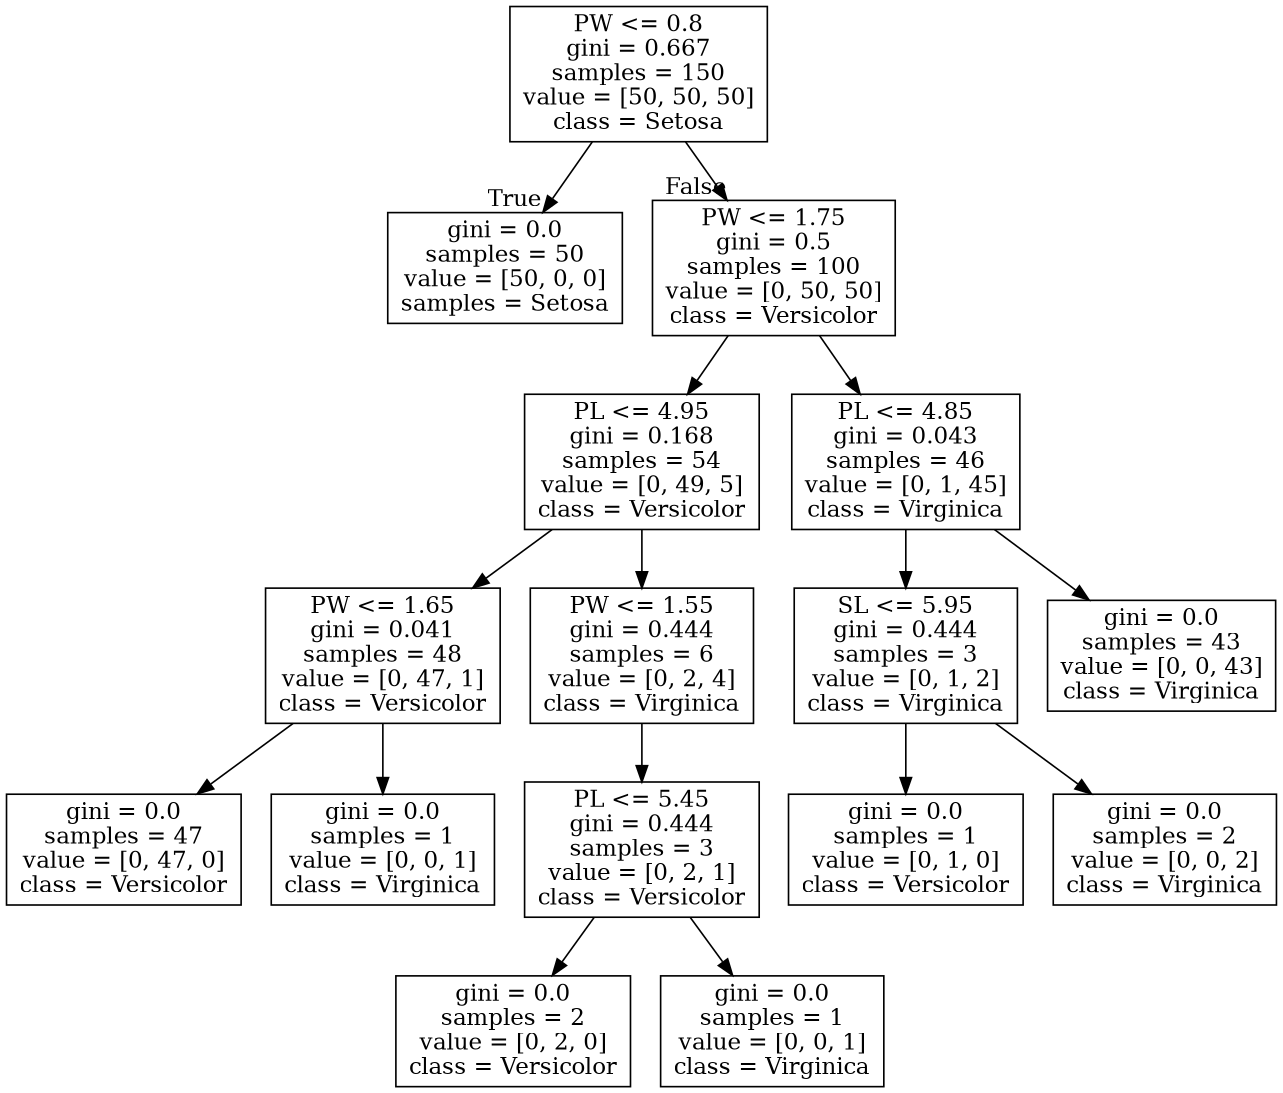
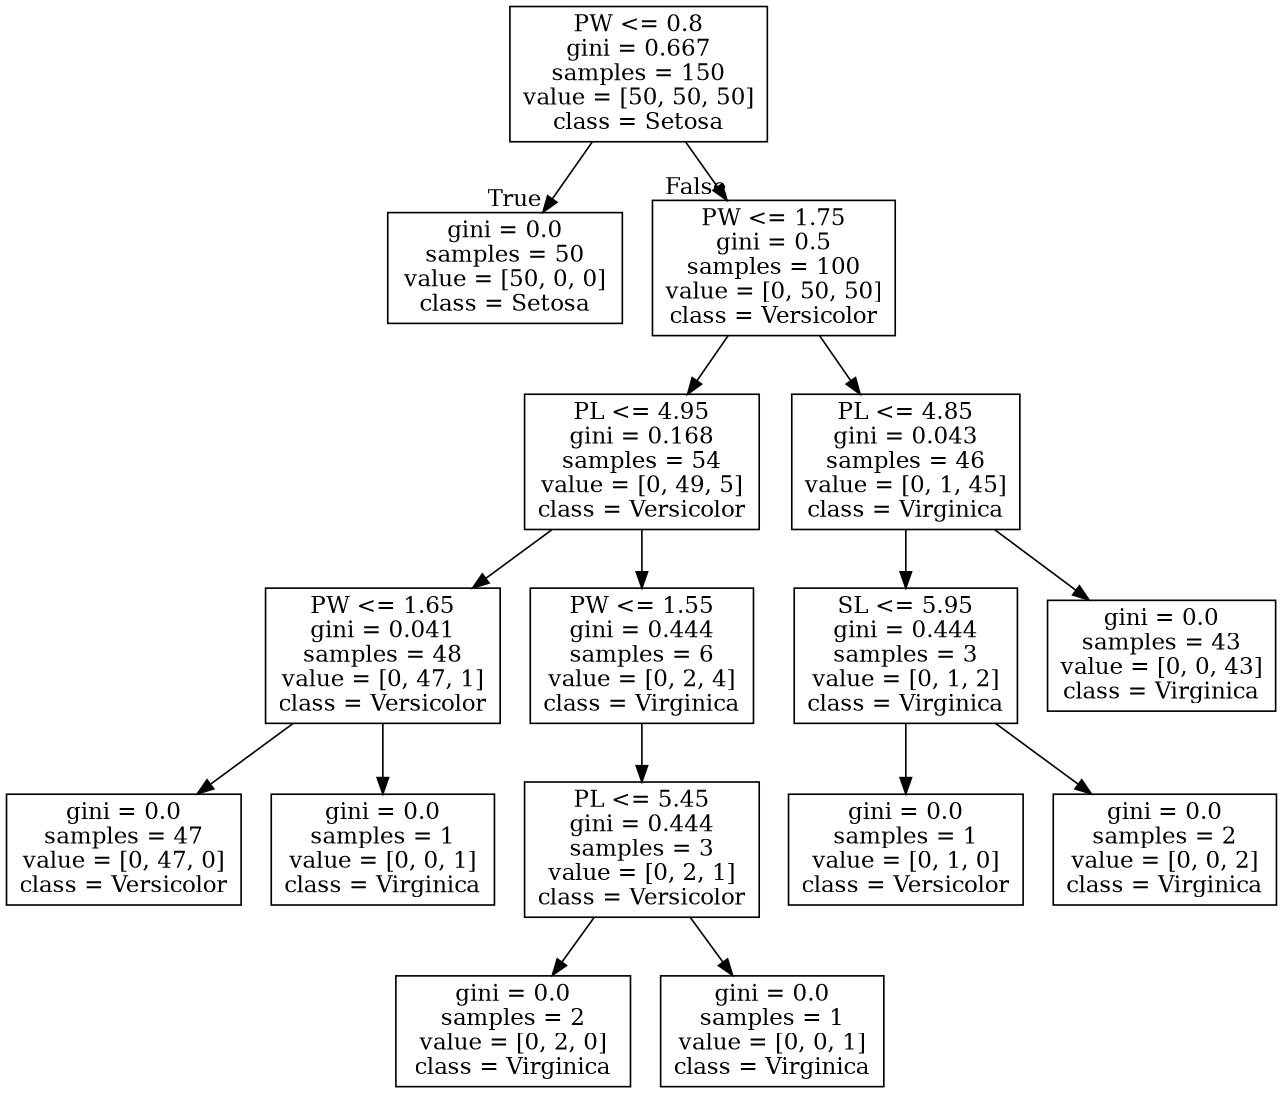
node "gini = 0.0 samples = 50 value = [50, 0, 0] samples = Setosa": label "gini = 0.0 samples = 50 value = [50, 0, 0] samples = Setosa" -> "gini = 0.0 samples = 50 value = [50, 0, 0] class = Setosa"
node "gini = 0.0 samples = 2 value = [0, 2, 0] class = Versicolor": label "gini = 0.0 samples = 2 value = [0, 2, 0] class = Versicolor" -> "gini = 0.0 samples = 2 value = [0, 2, 0] class = Virginica"
